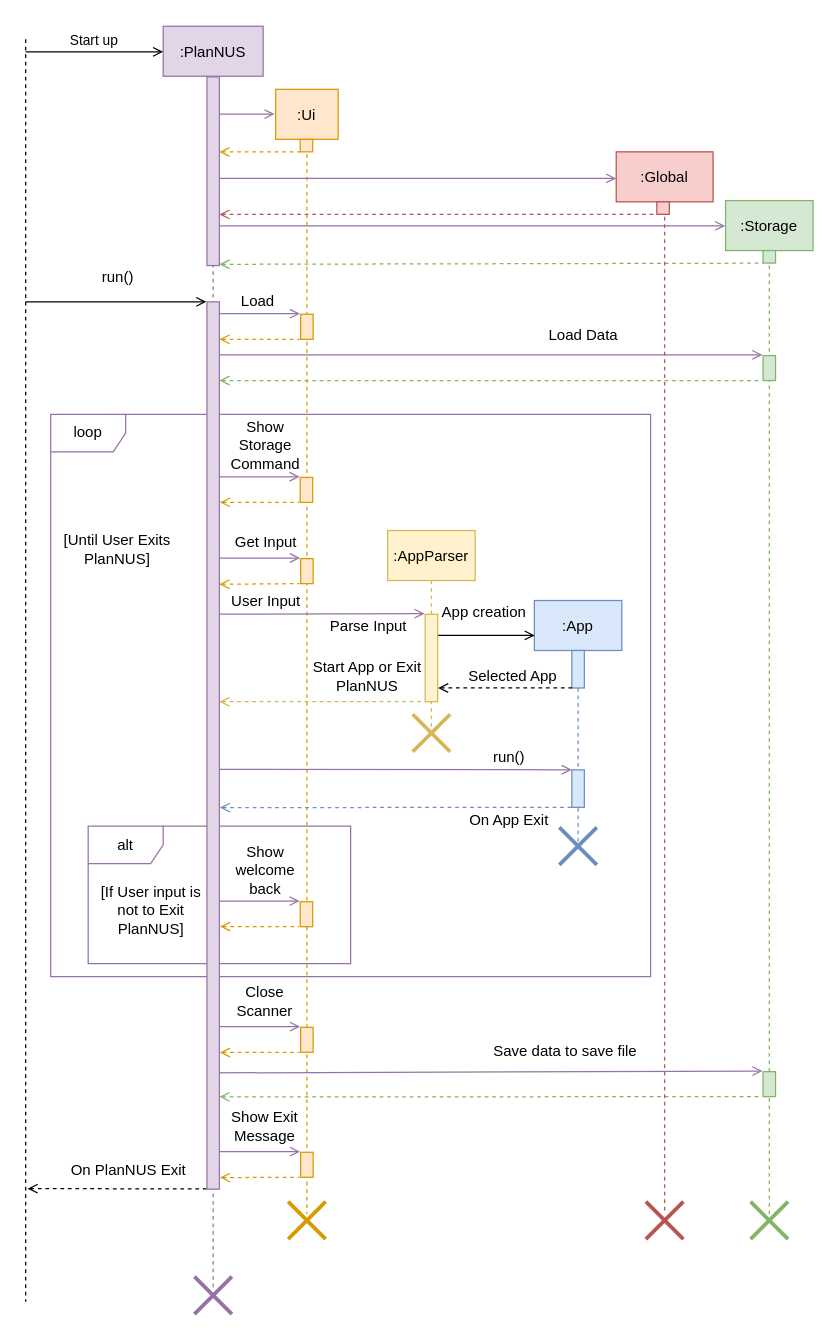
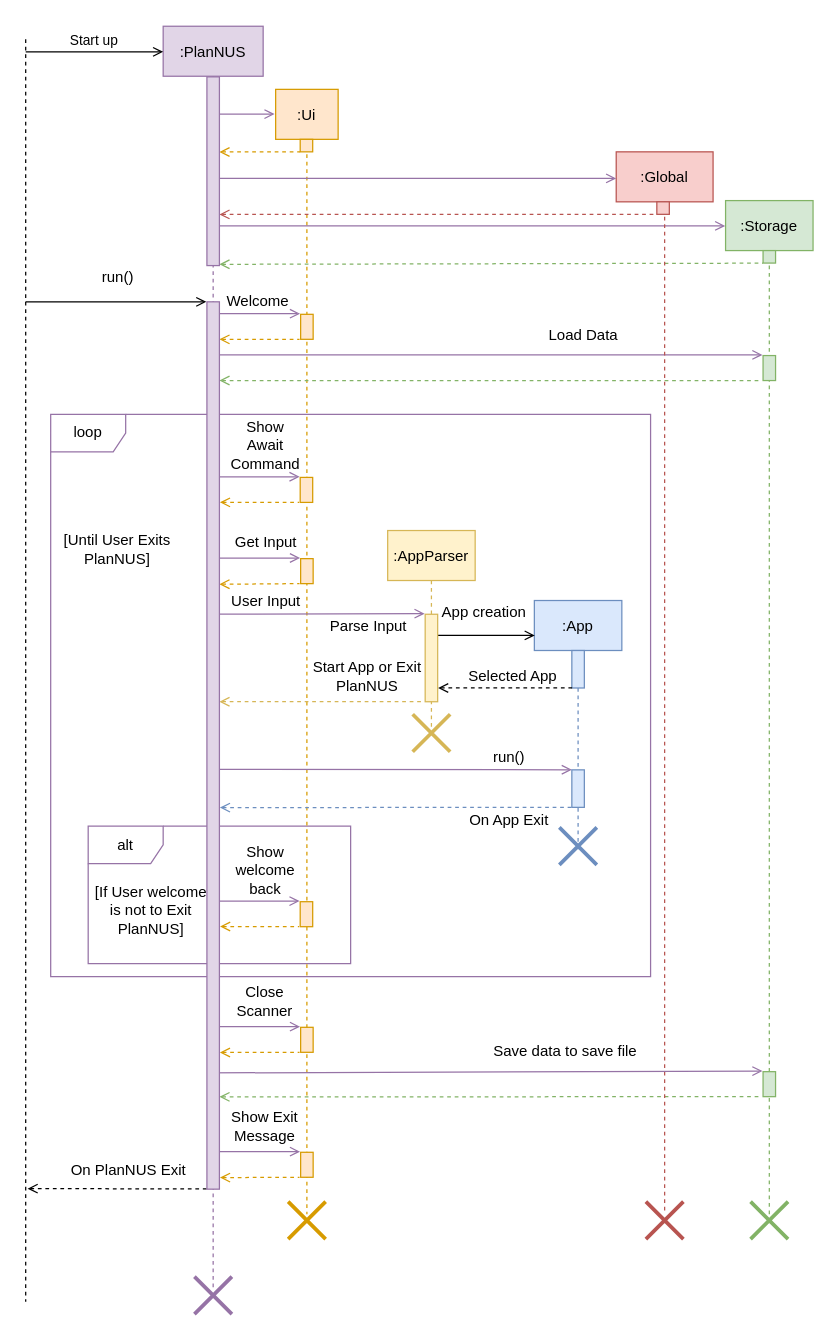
node "Load": label "Load" -> "Welcome"
node "Show Storage Command": label "Show Storage Command" -> "Show Await Command"
node "[If User input is not to Exit PlanNUS]": label "[If User input is not to Exit PlanNUS]" -> "[If User welcome is not to Exit PlanNUS]"
